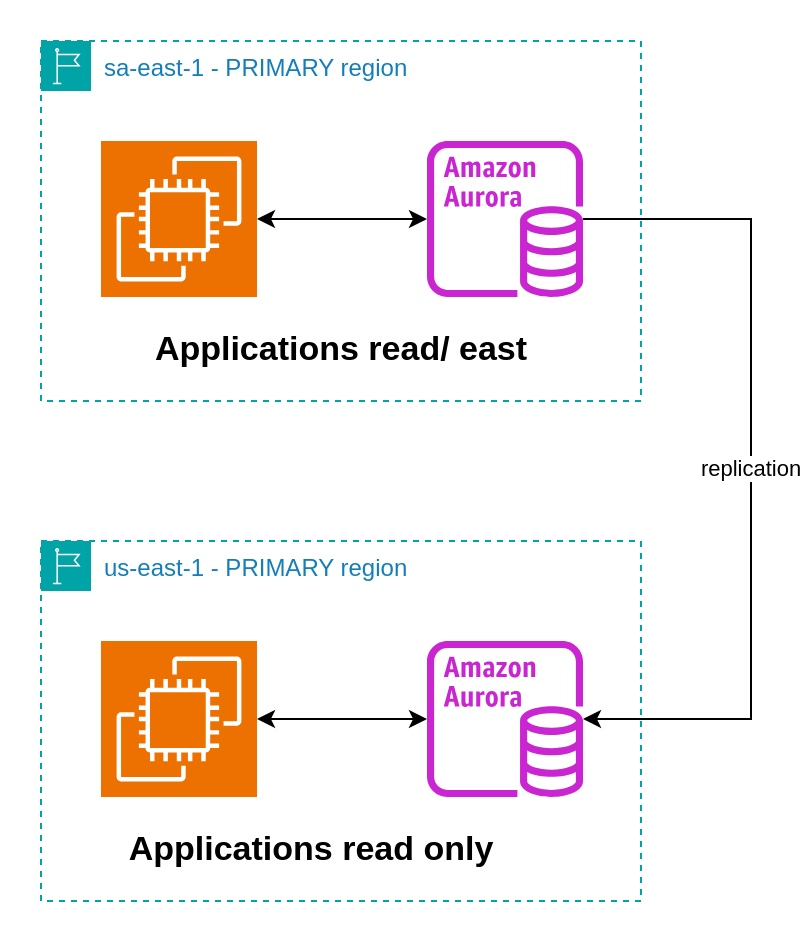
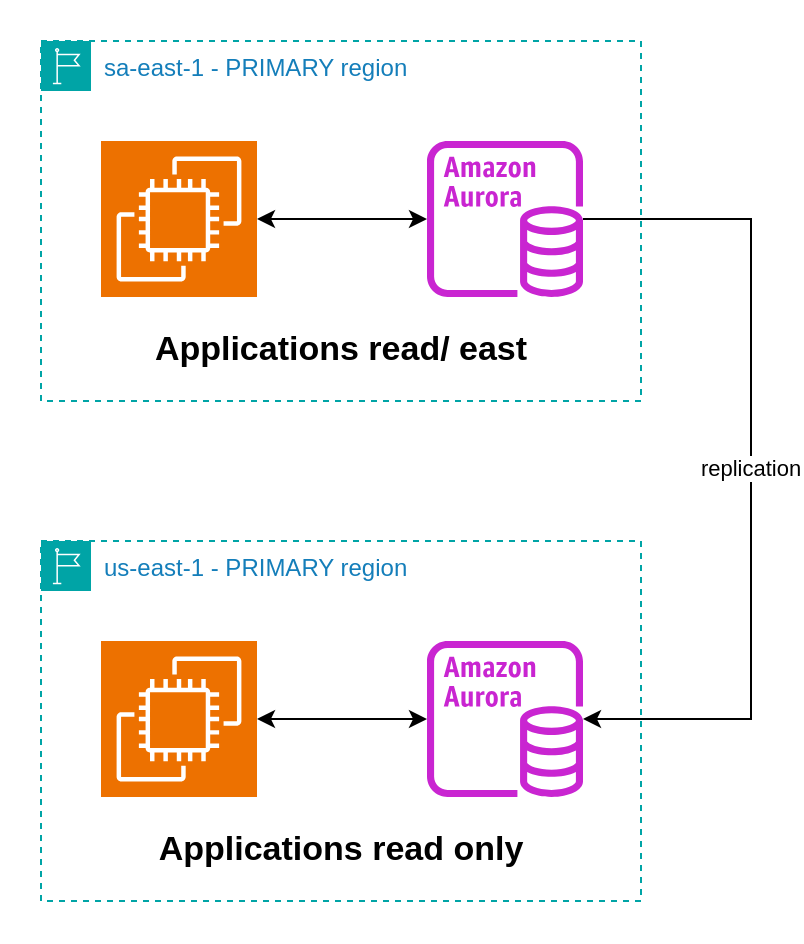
node "Applications read only": moved (311, 851) -> (341, 851)
